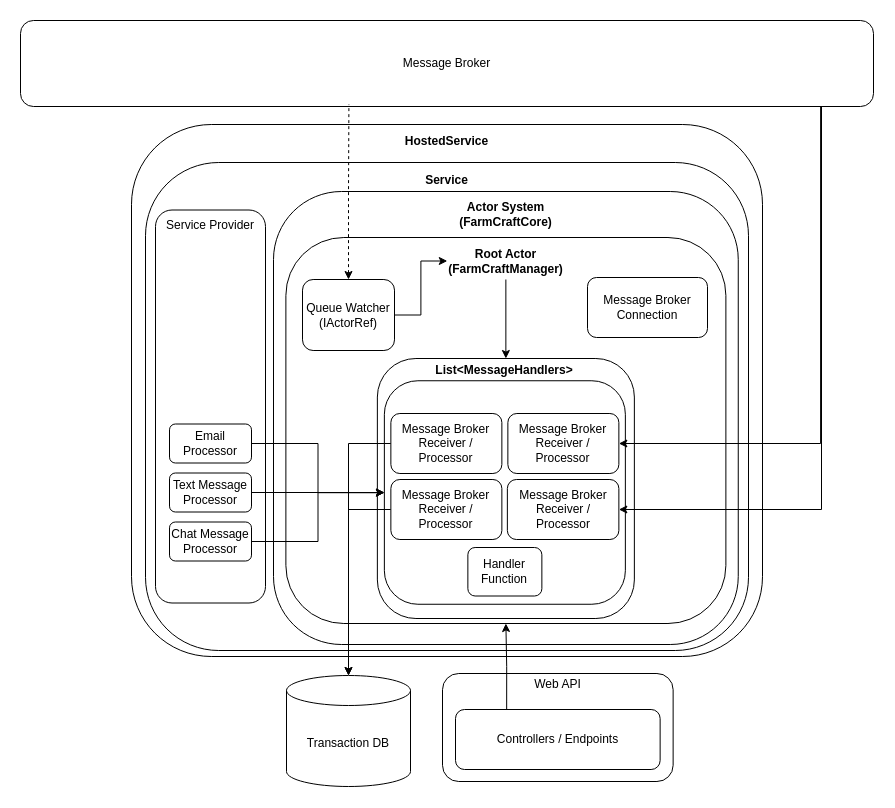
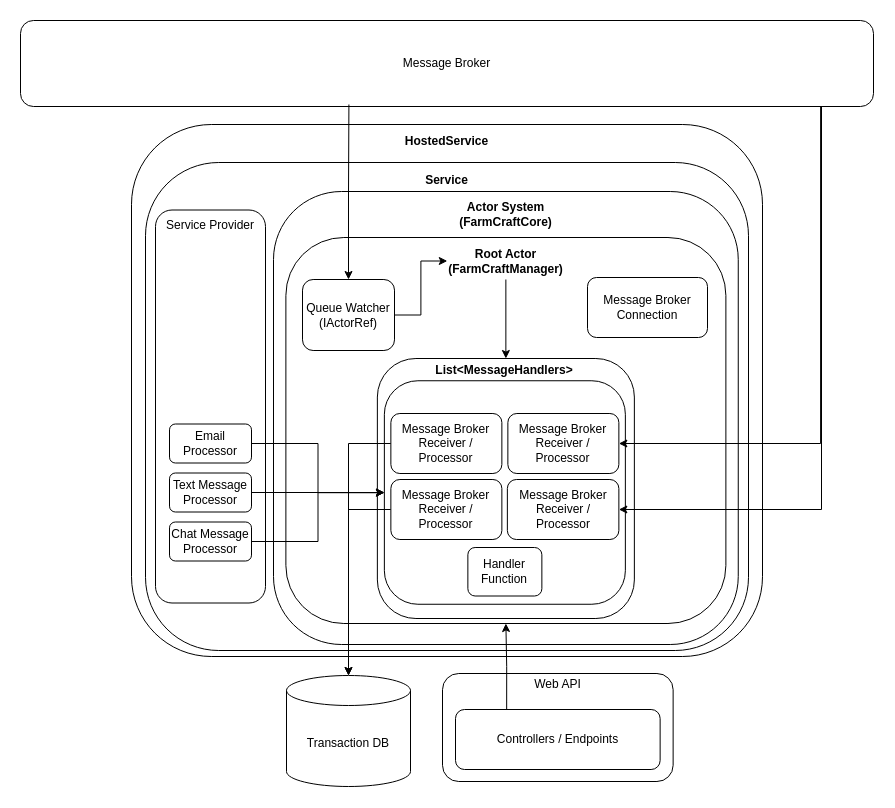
edge "Message Broker" -> "Queue Watcher (IActorRef)": style dashed -> solid
